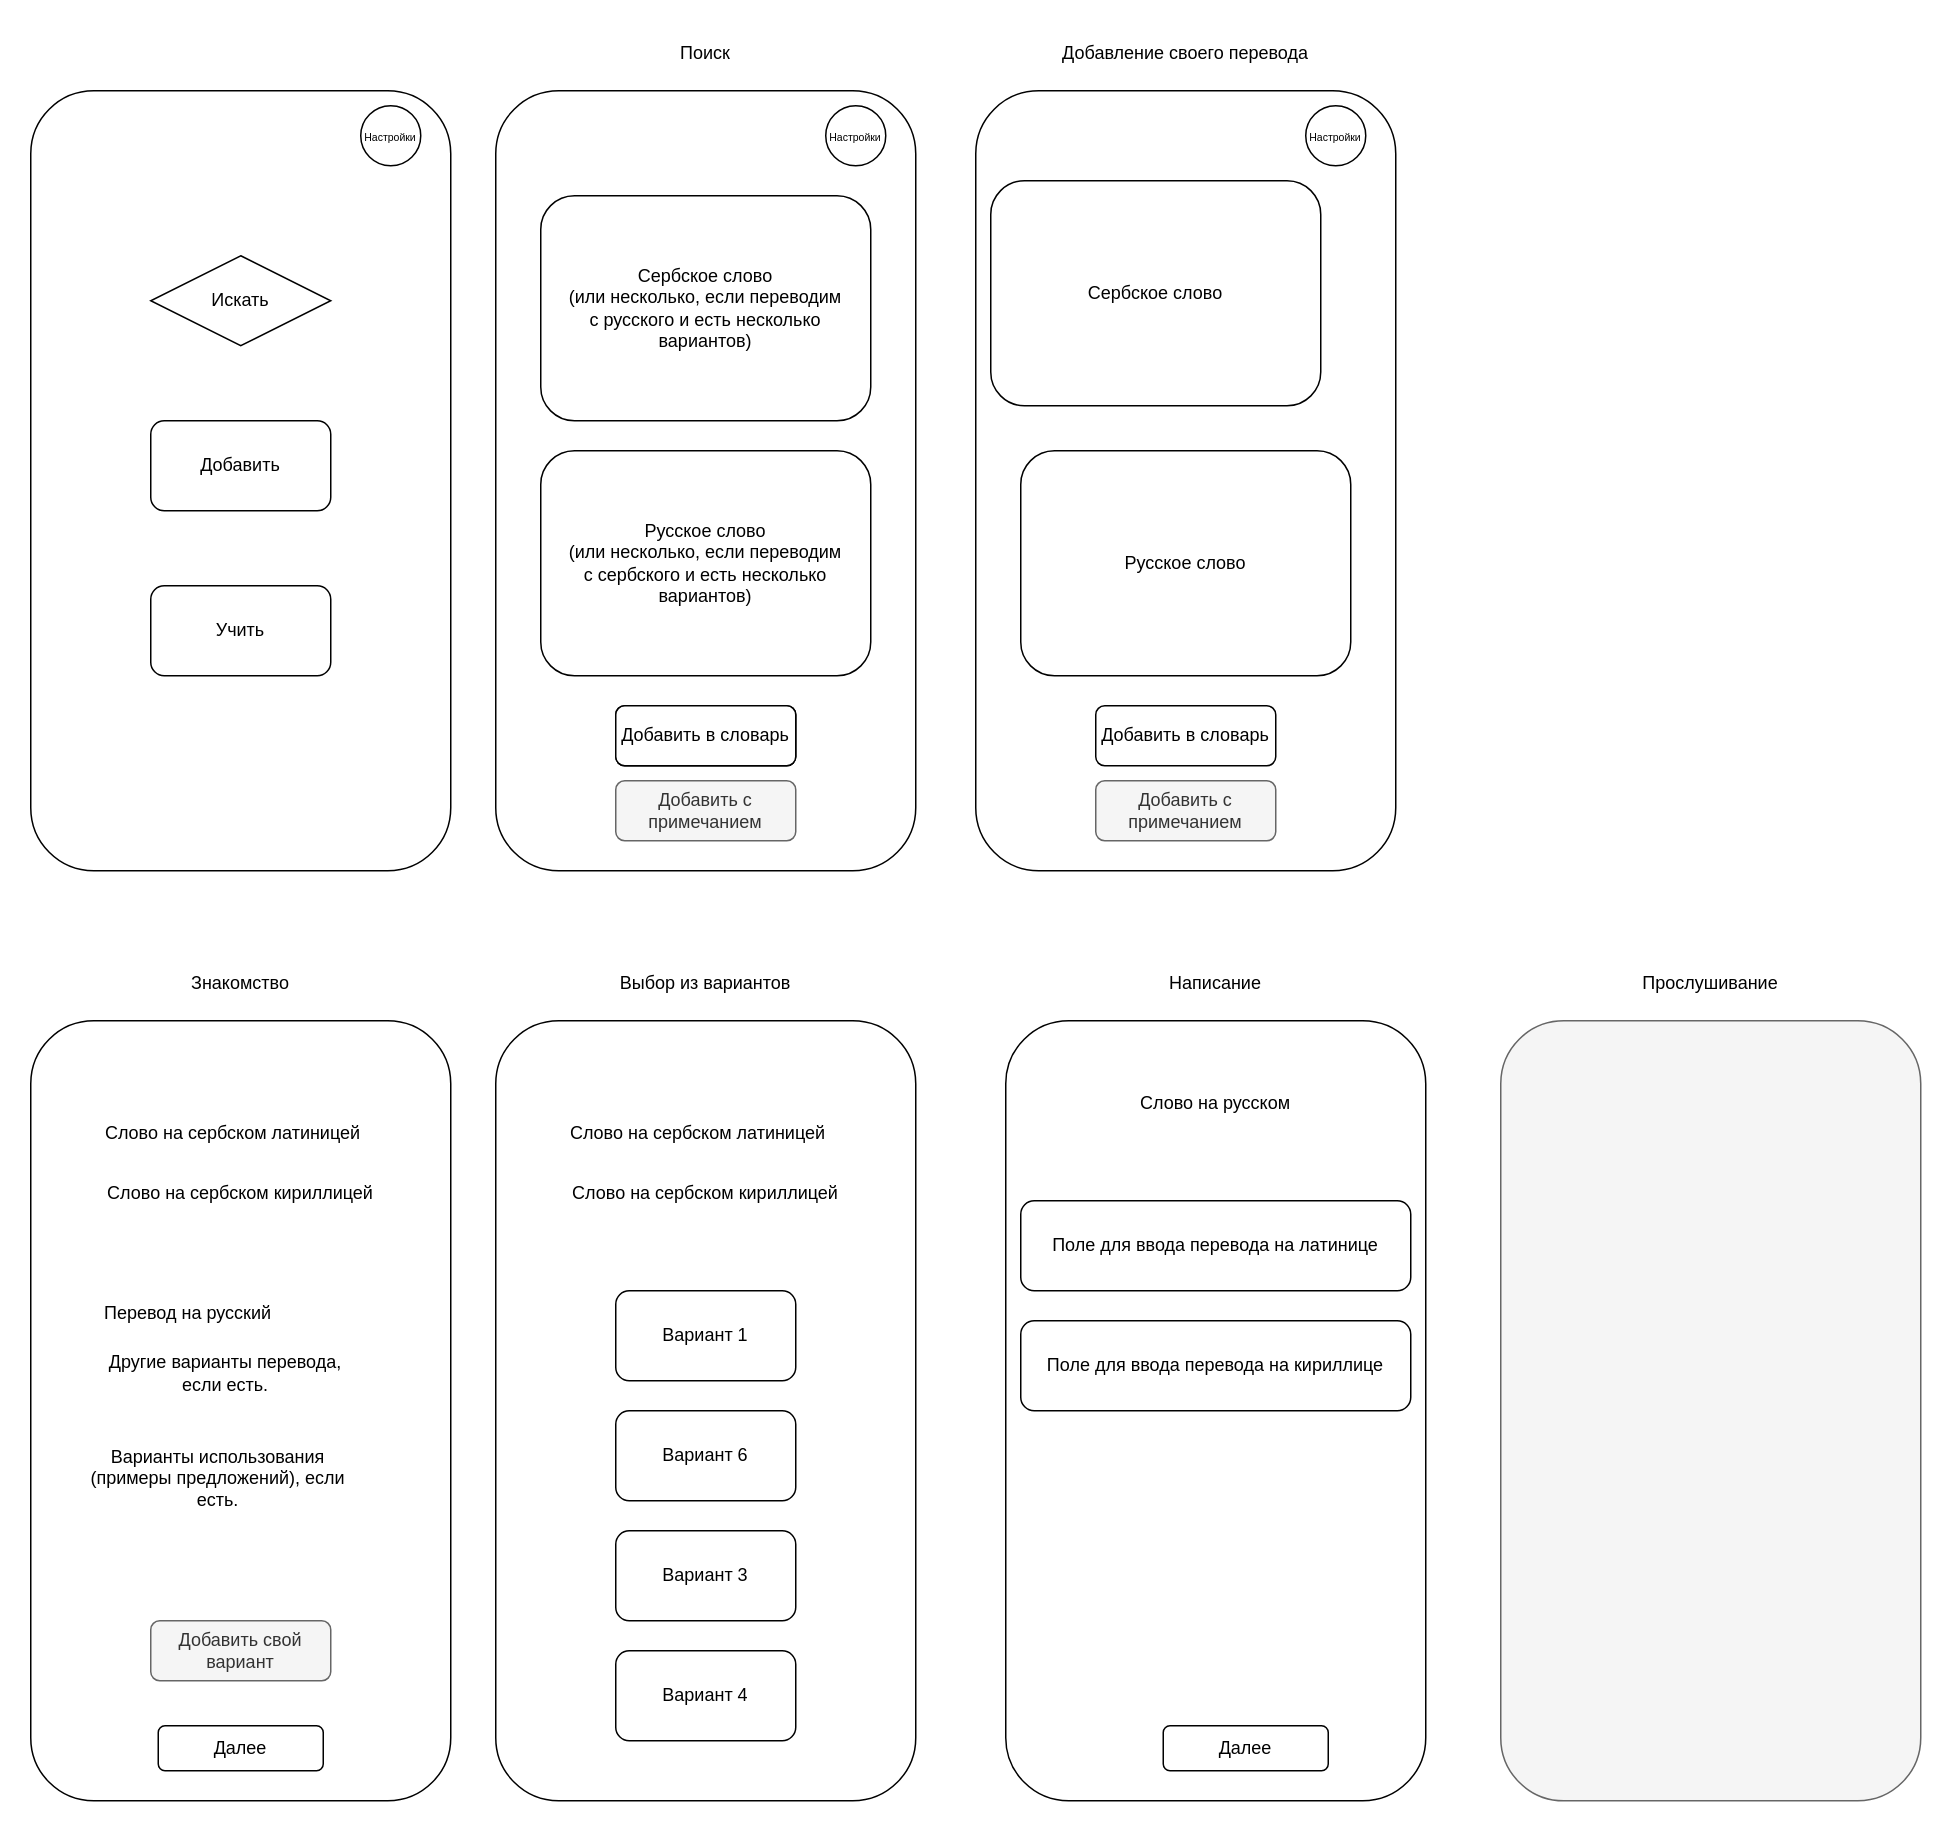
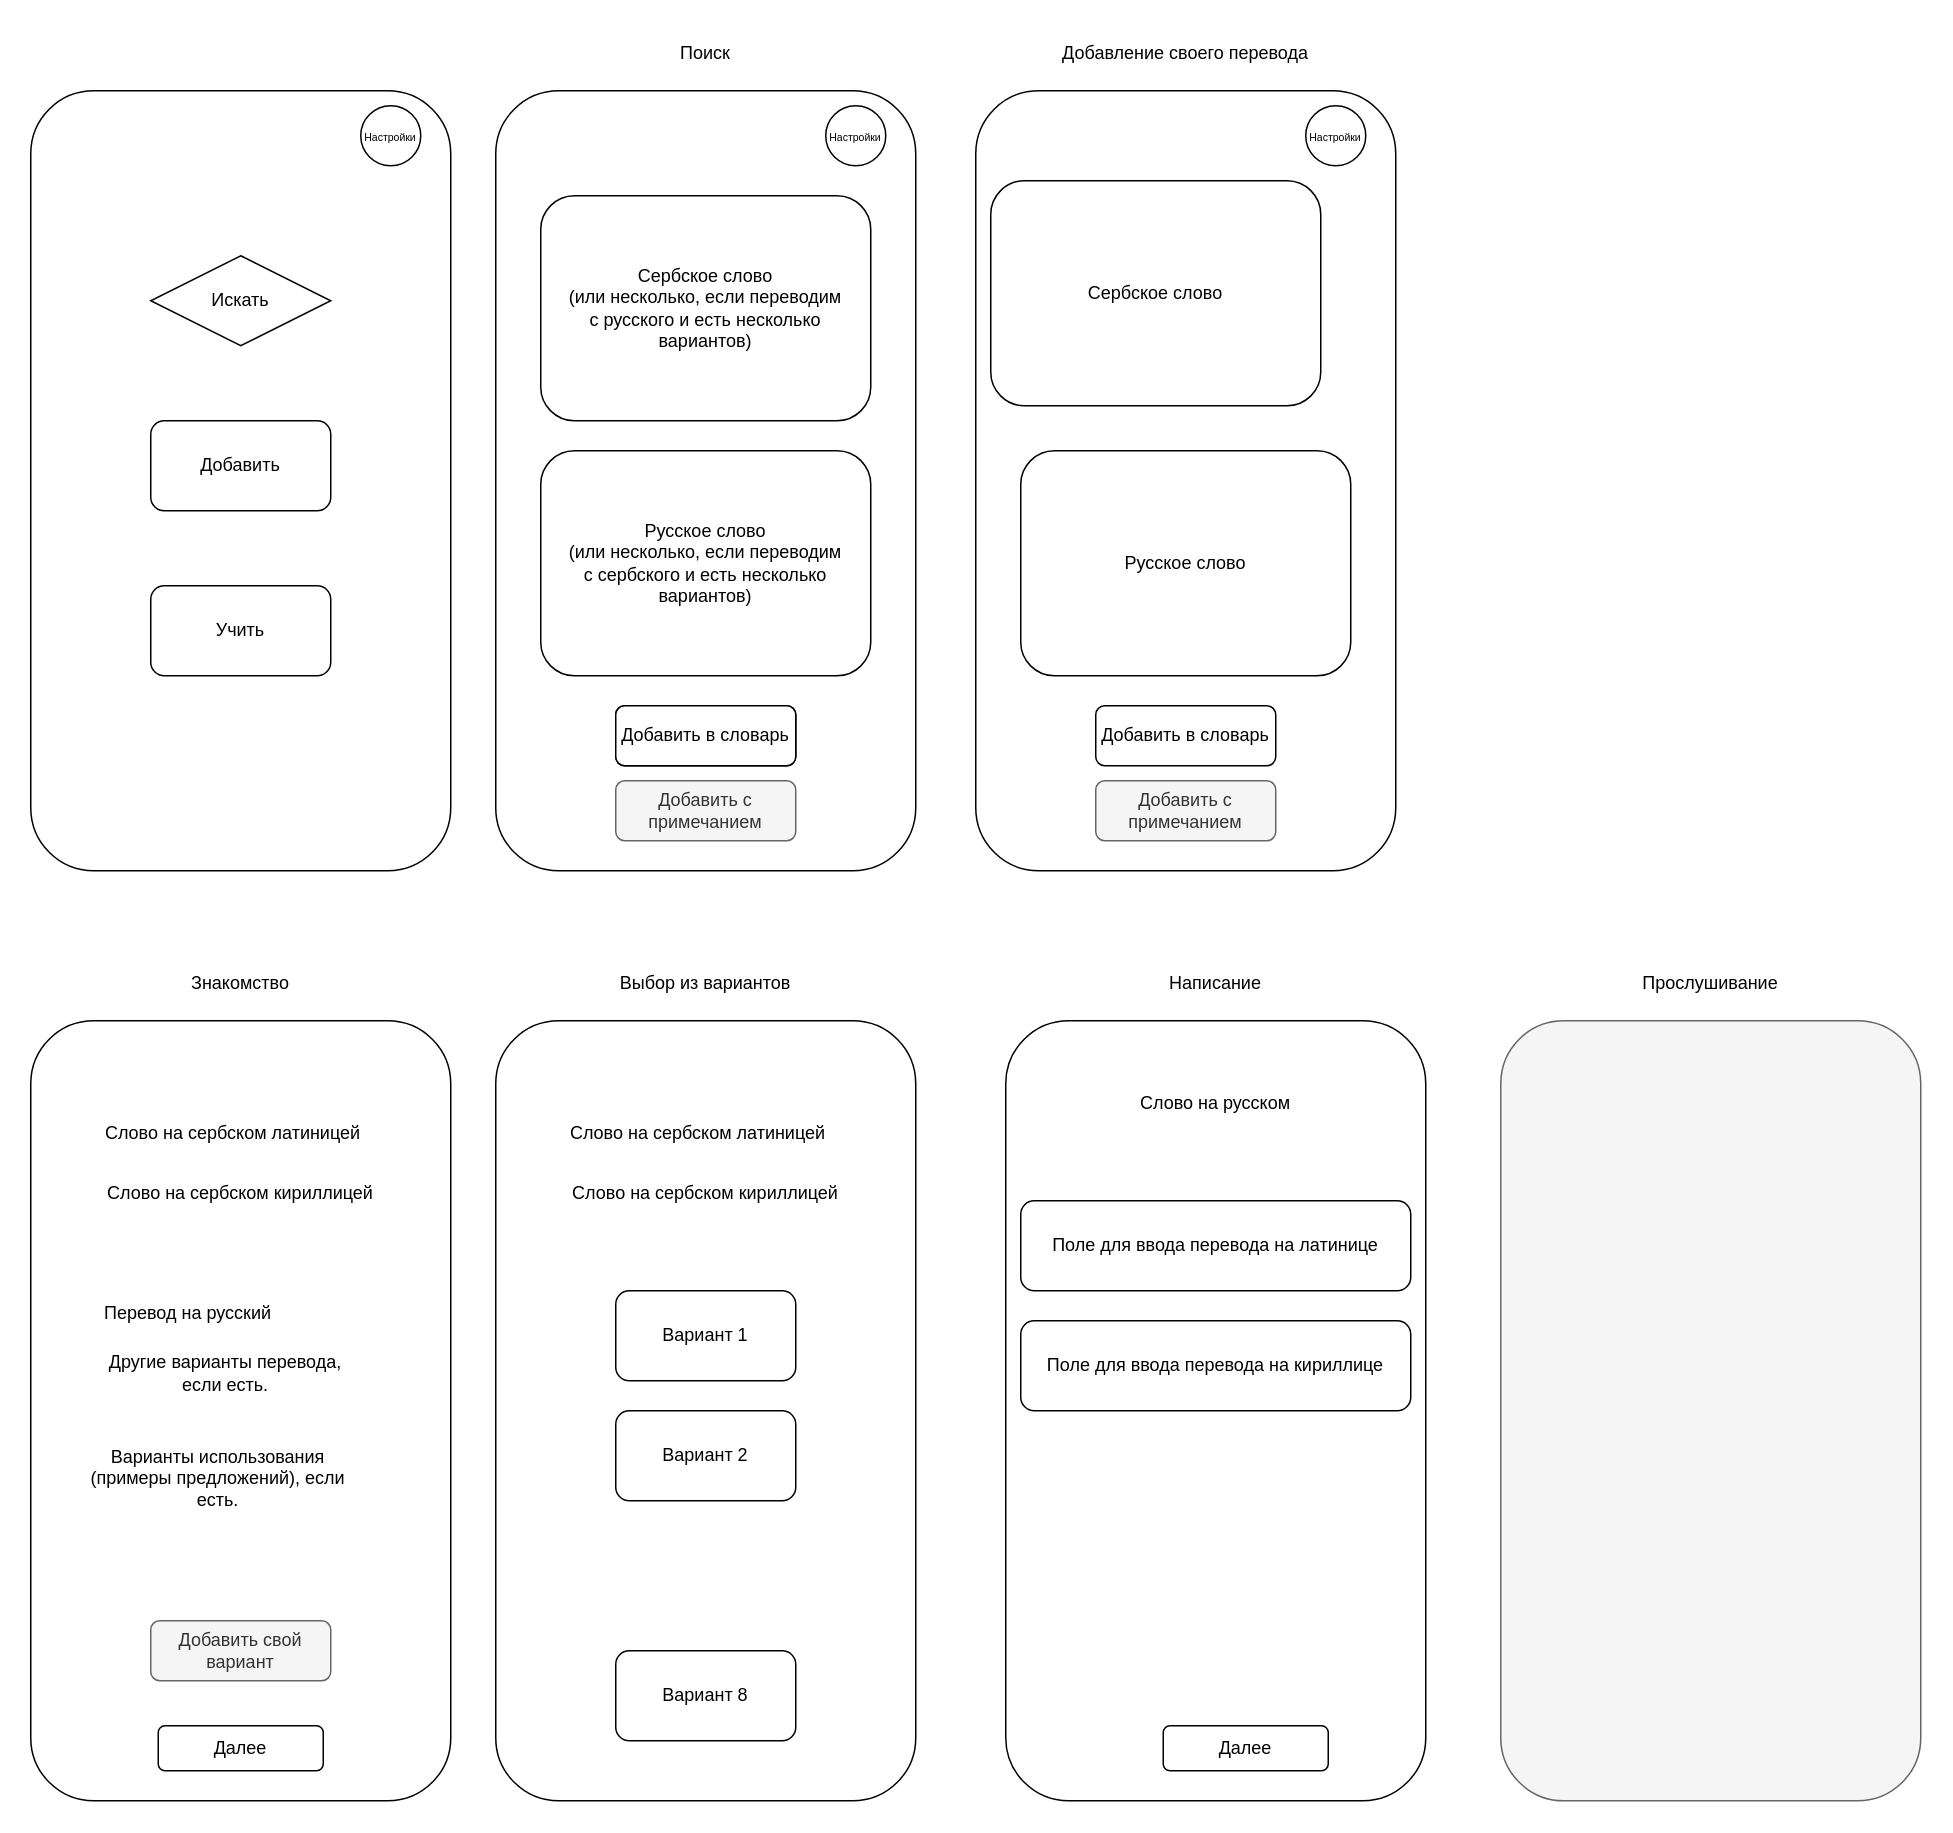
node "Вариант 6": label "Вариант 6" -> "Вариант 2"
node "Вариант 3": removed
node "Вариант 4": label "Вариант 4" -> "Вариант 8"
